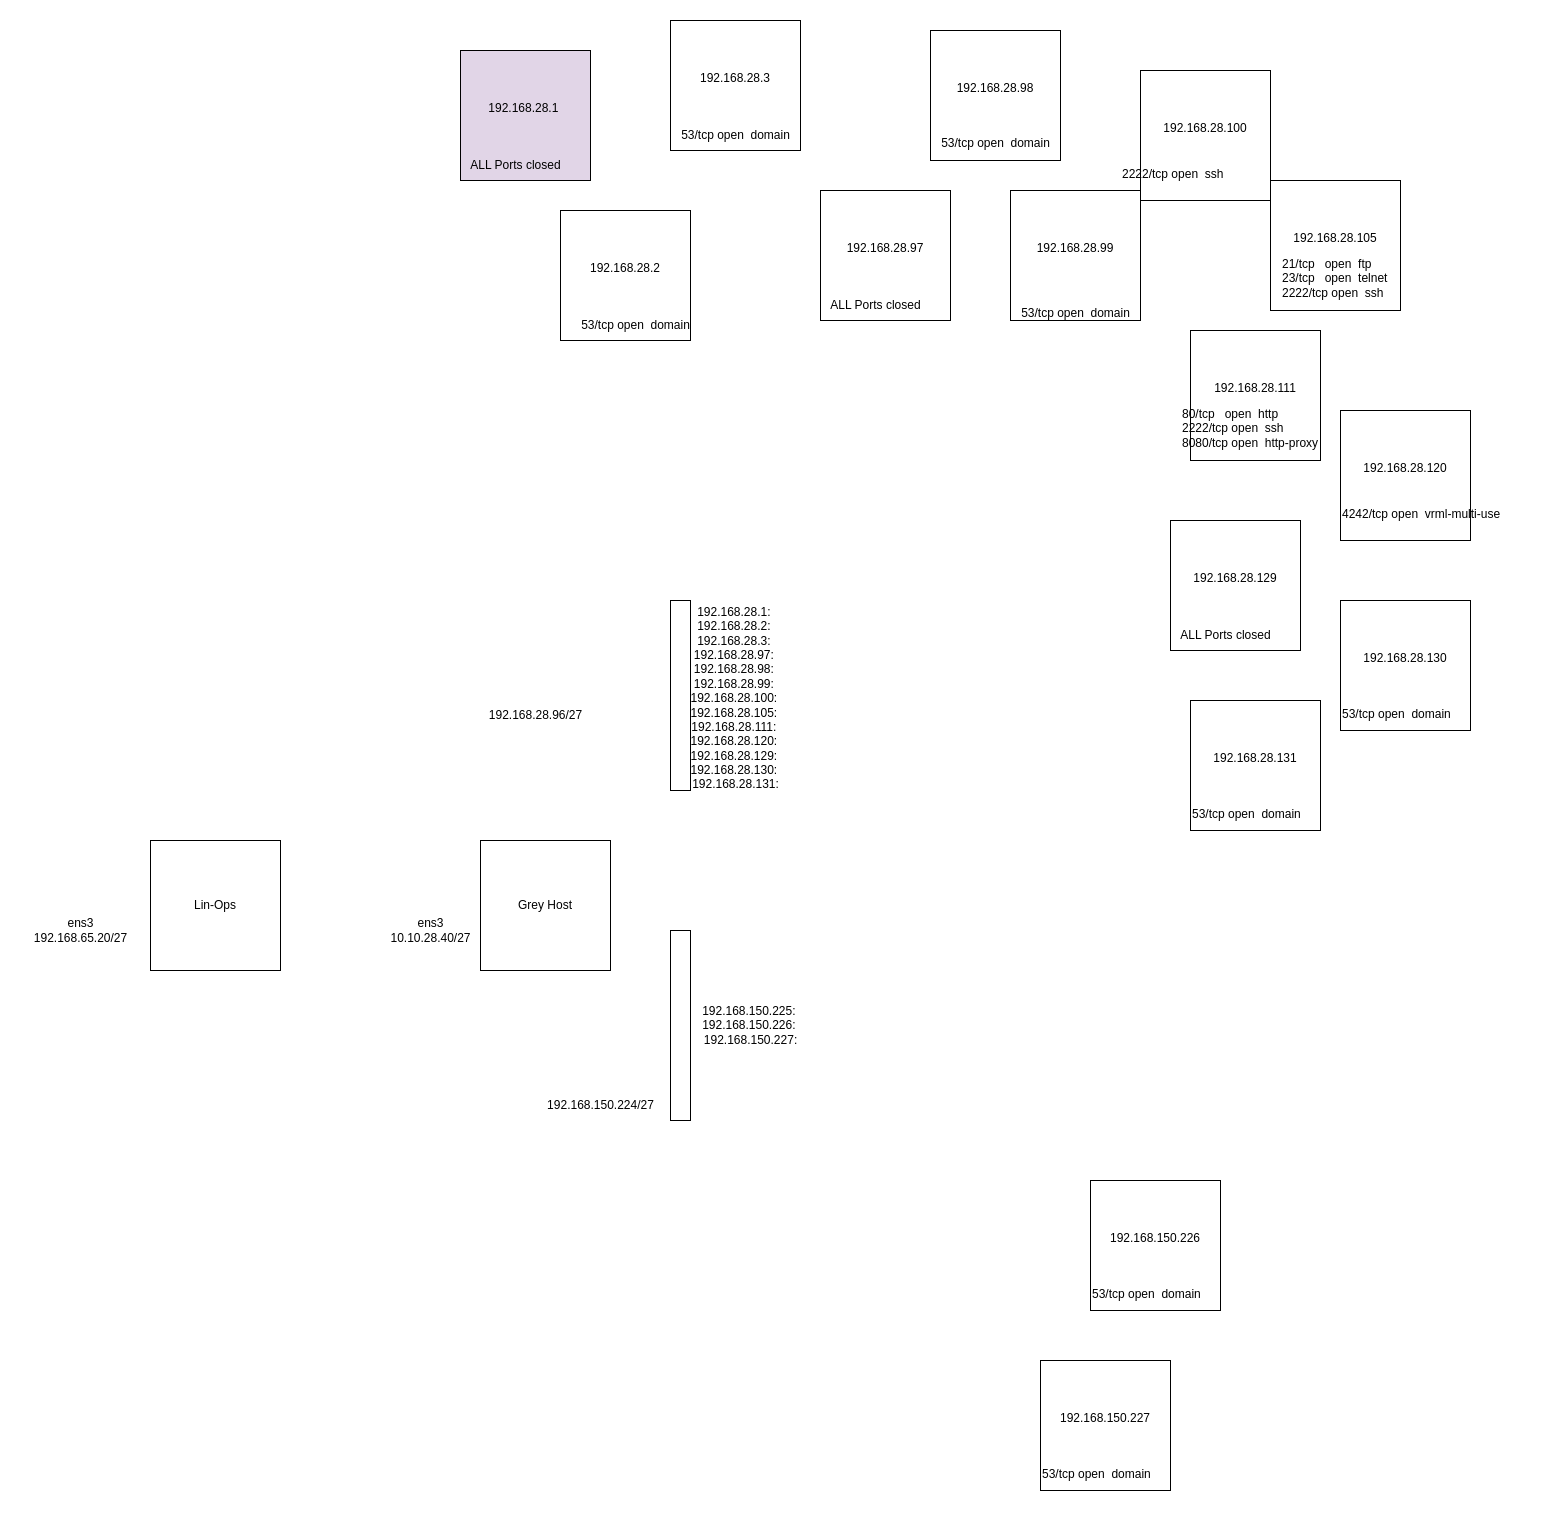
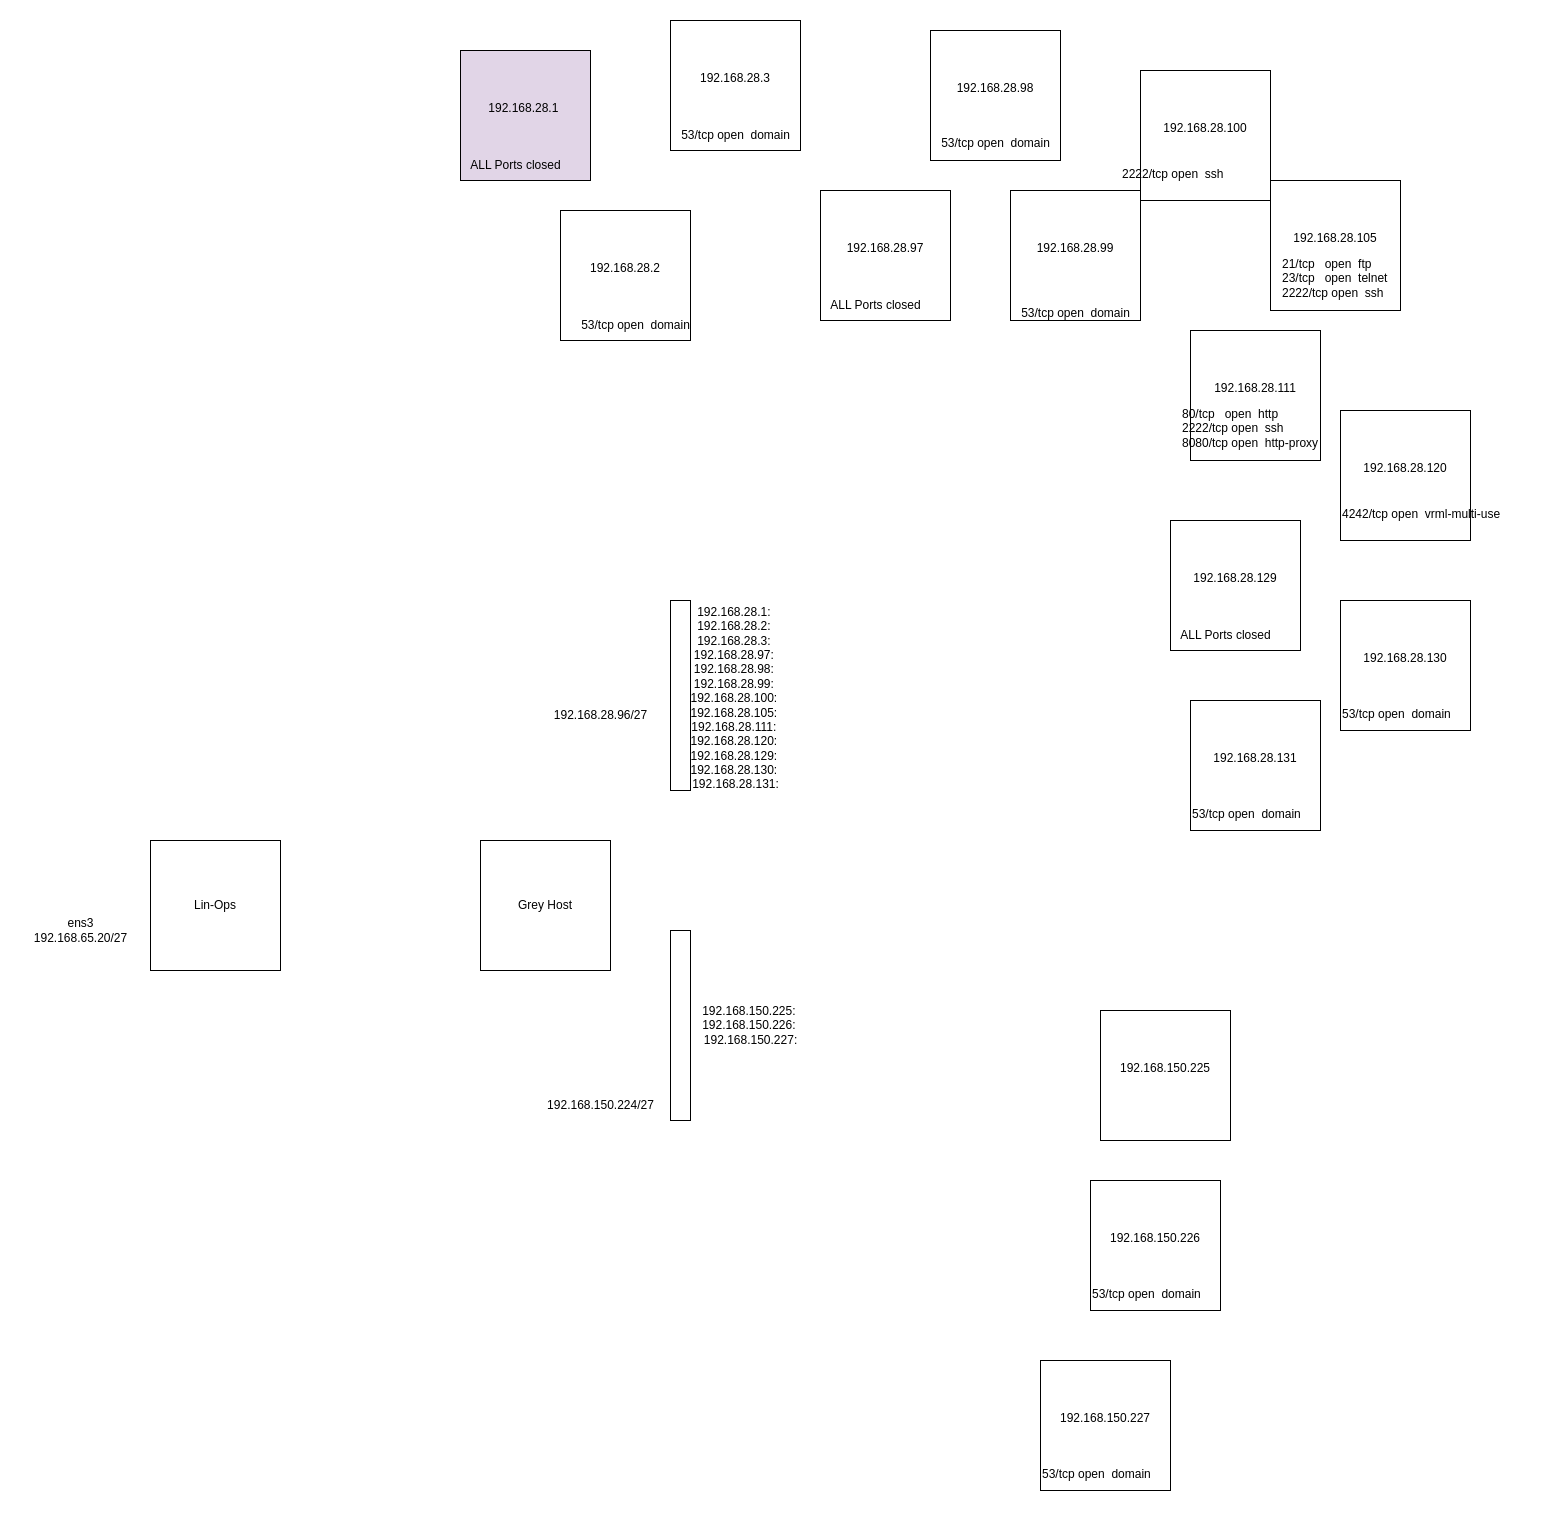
node "192.168.28.96/27": moved (536, 716) -> (601, 716)
node "ens3 10.10.28.40/27": removed
node "192.168.150.225": added
